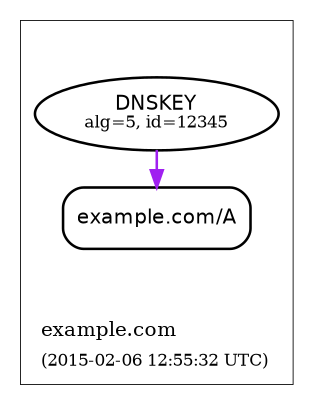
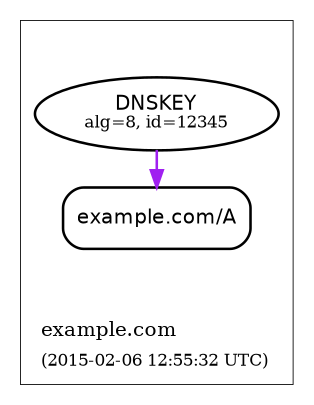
node "DNSKEY": text "alg=5, id=12345" -> "alg=8, id=12345"
